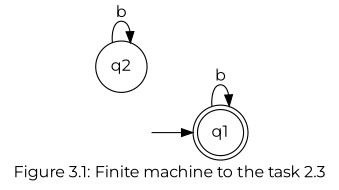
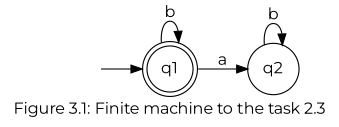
edge "q1" -> "q2": added, label "a"
